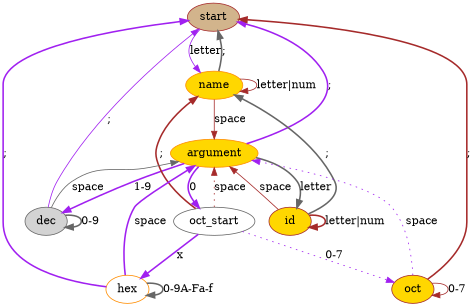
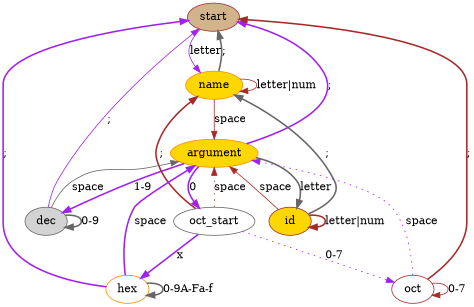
node "oct": fillcolor gold -> white
